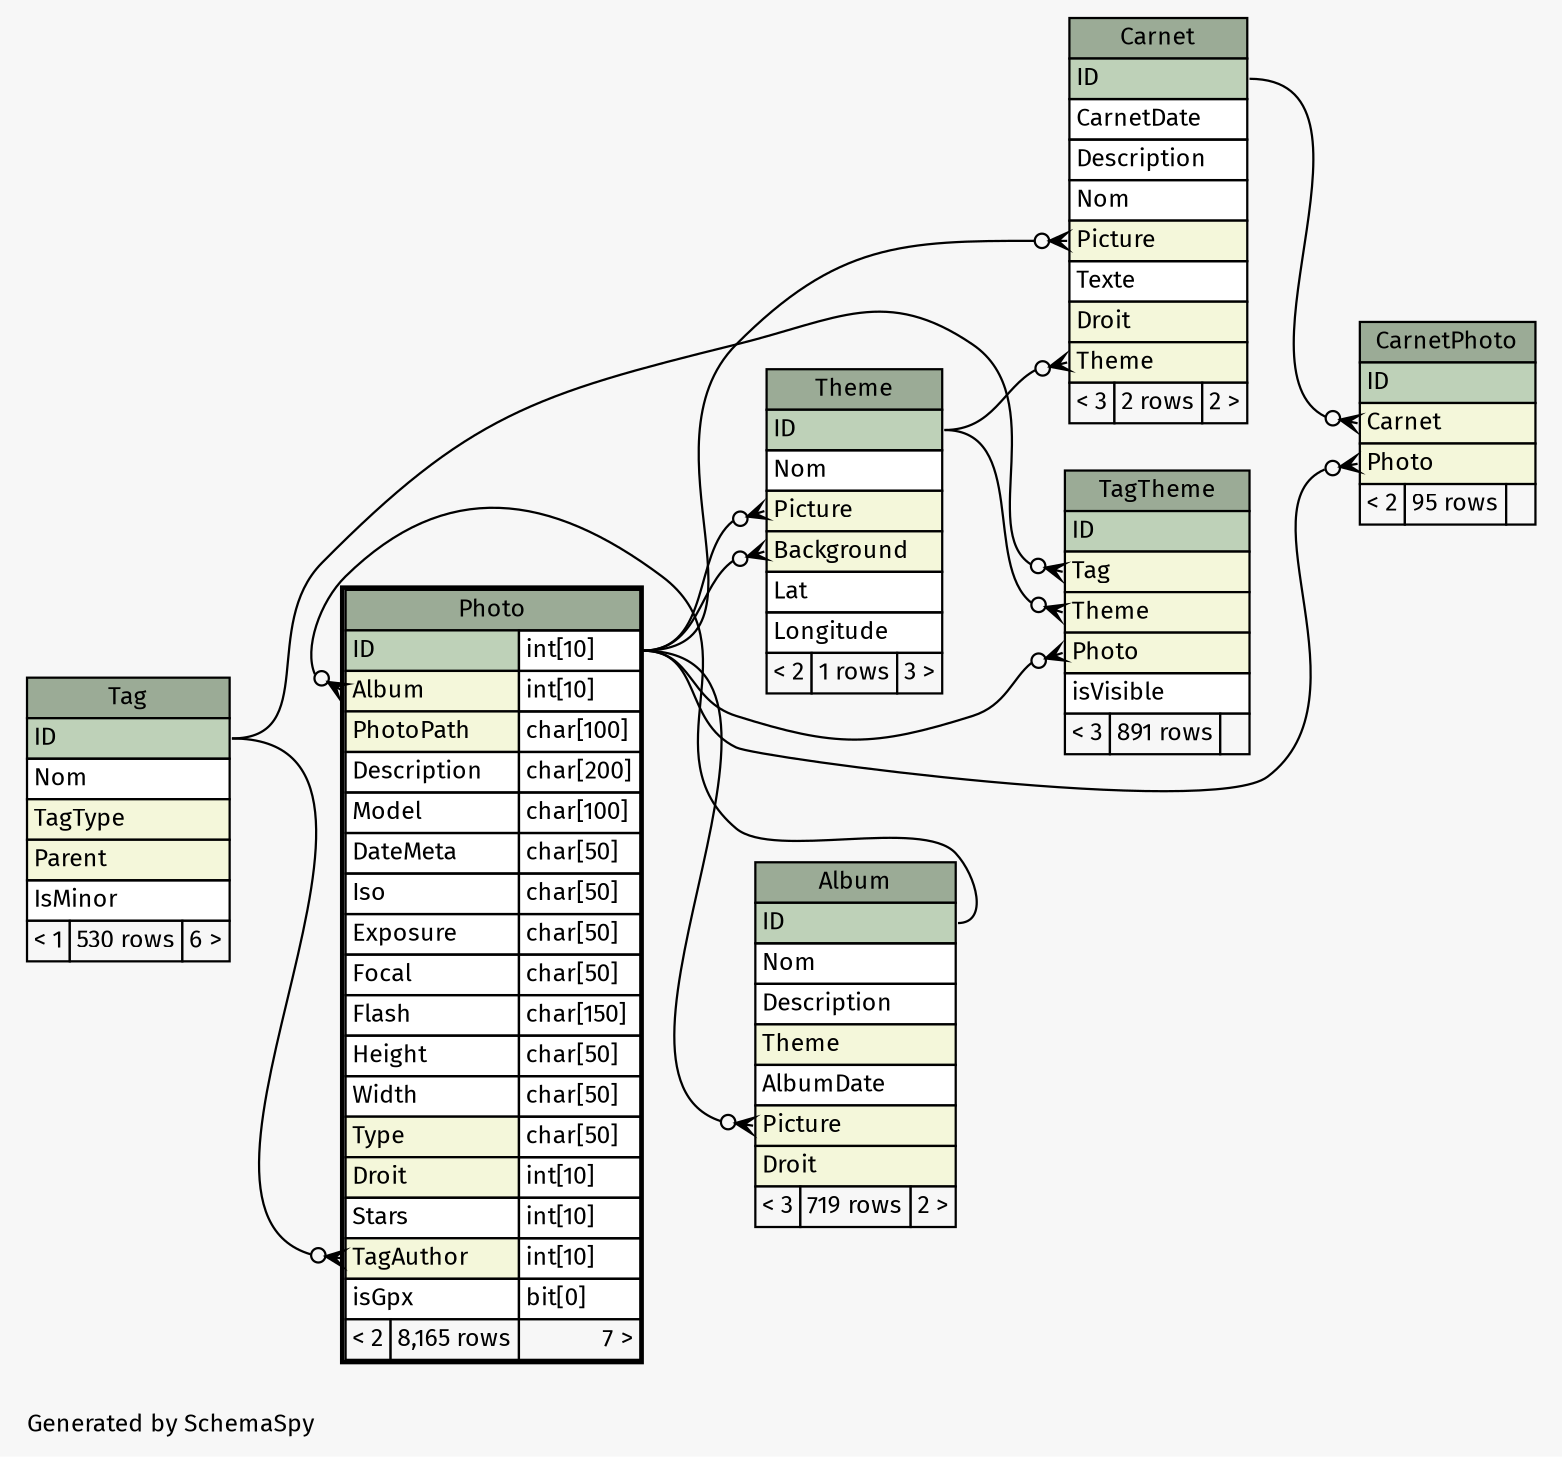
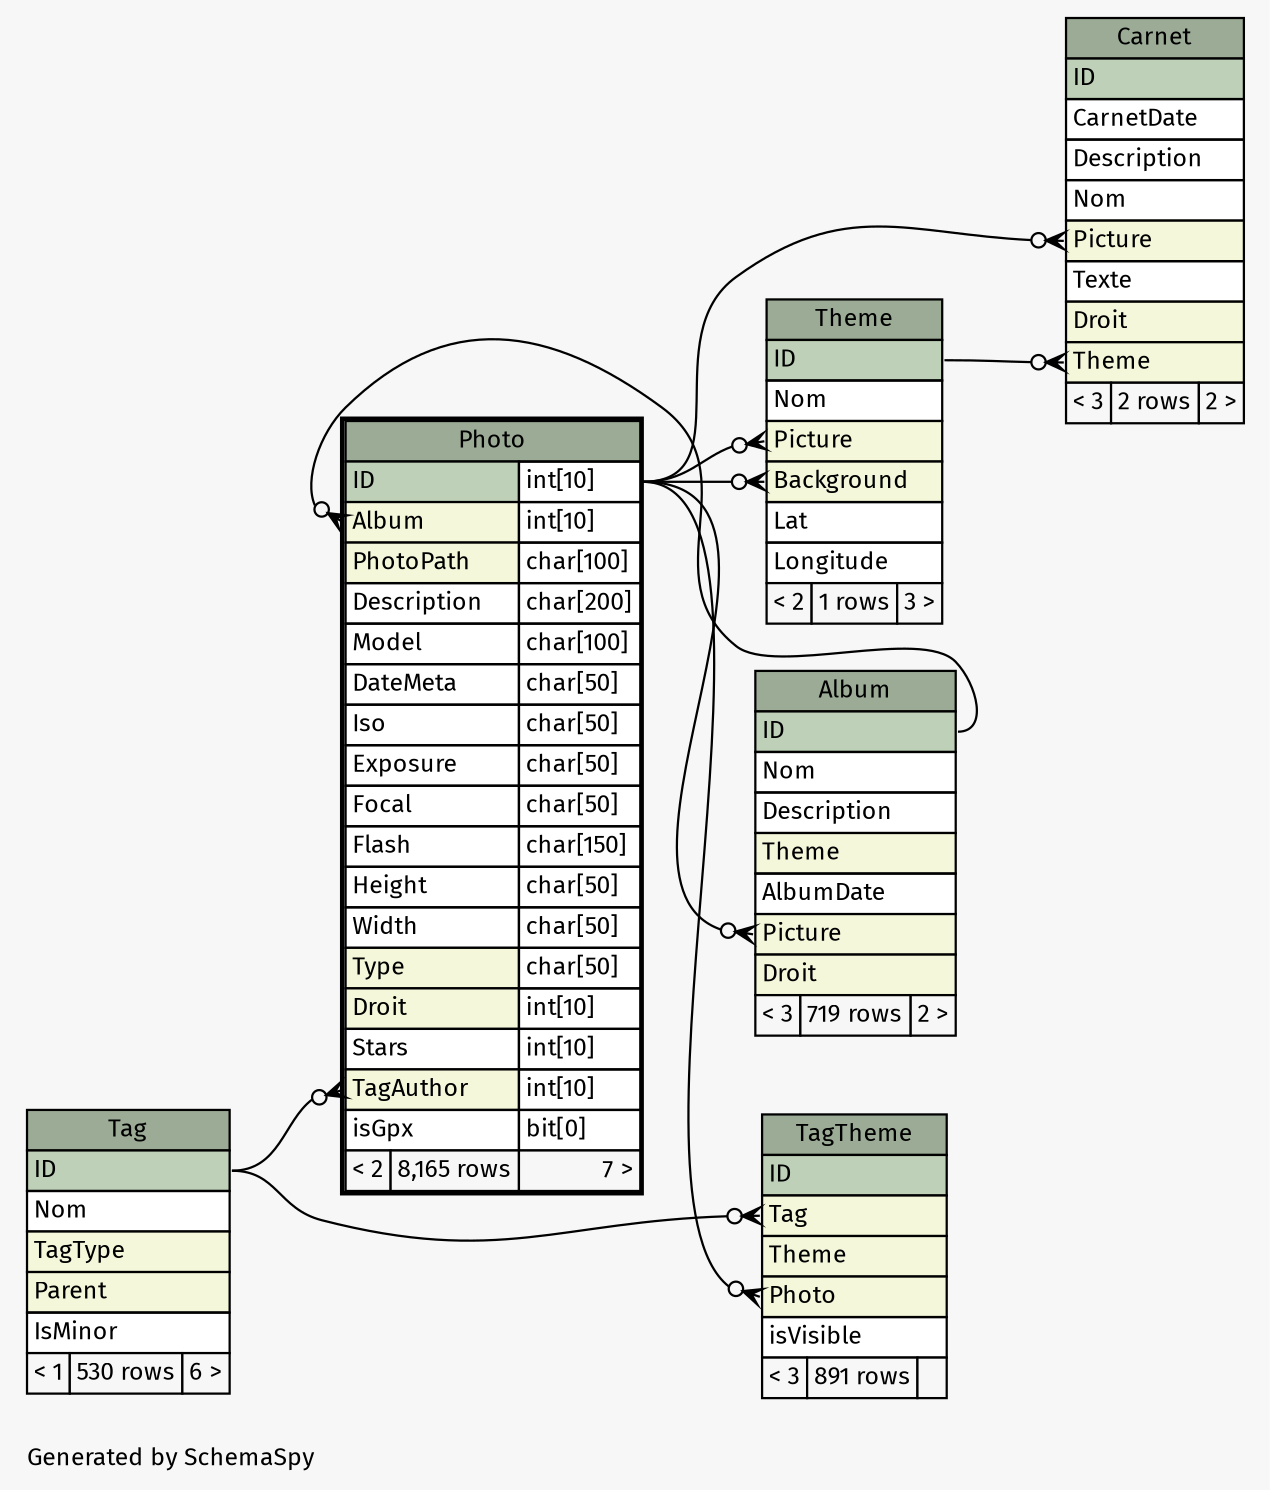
node "CarnetPhoto": removed
edge "Theme" -> "TagTheme": removed
